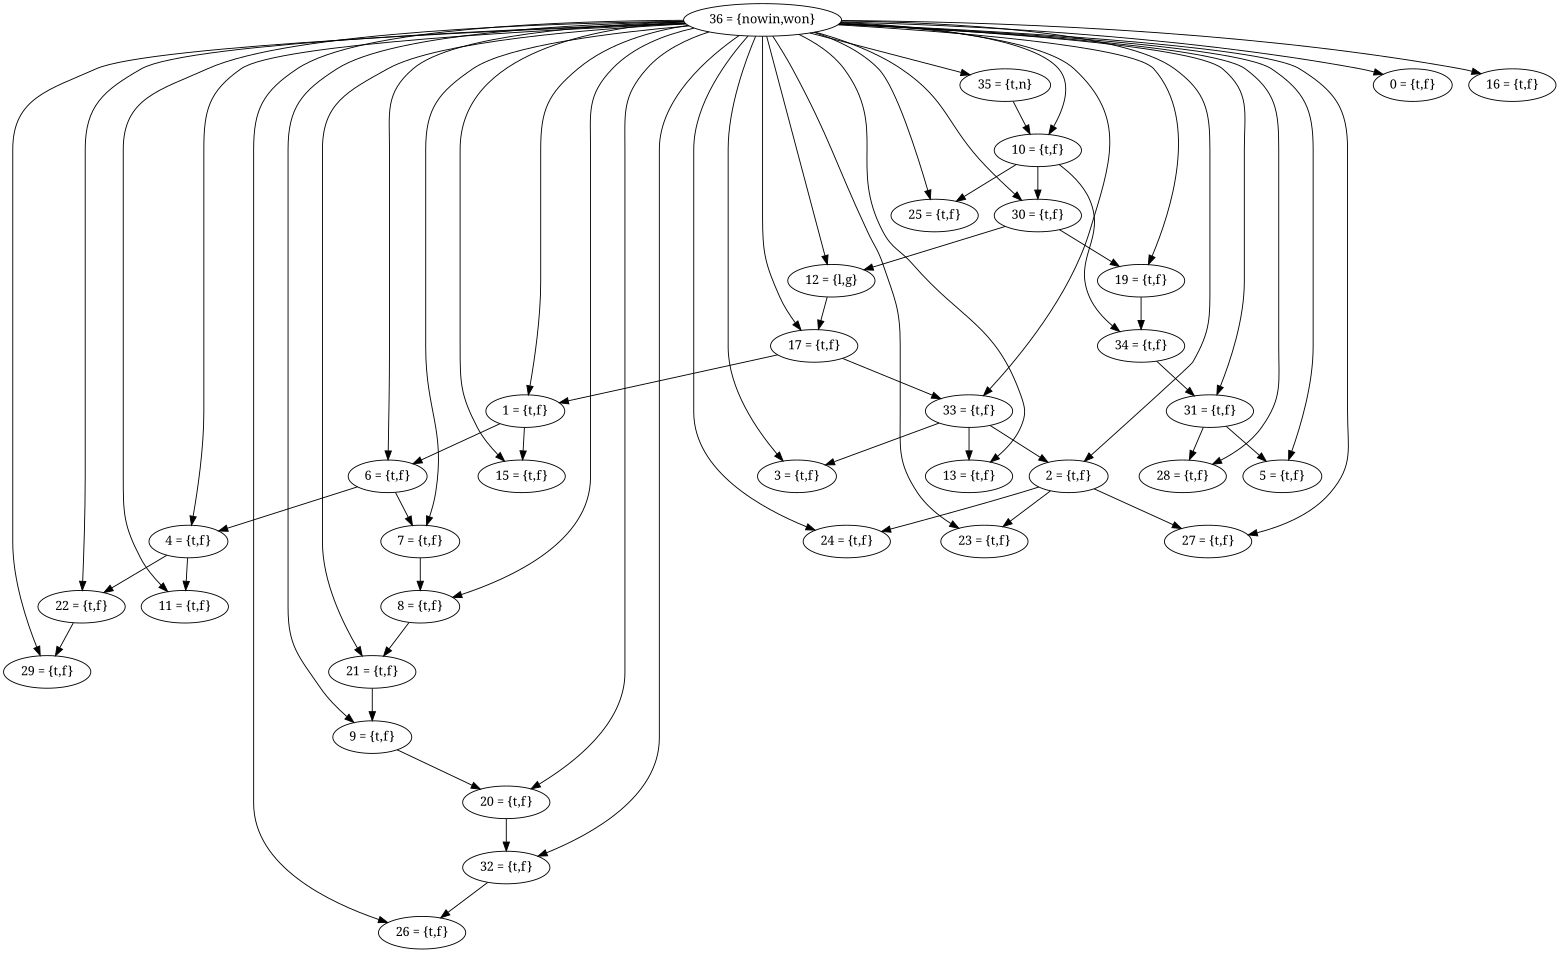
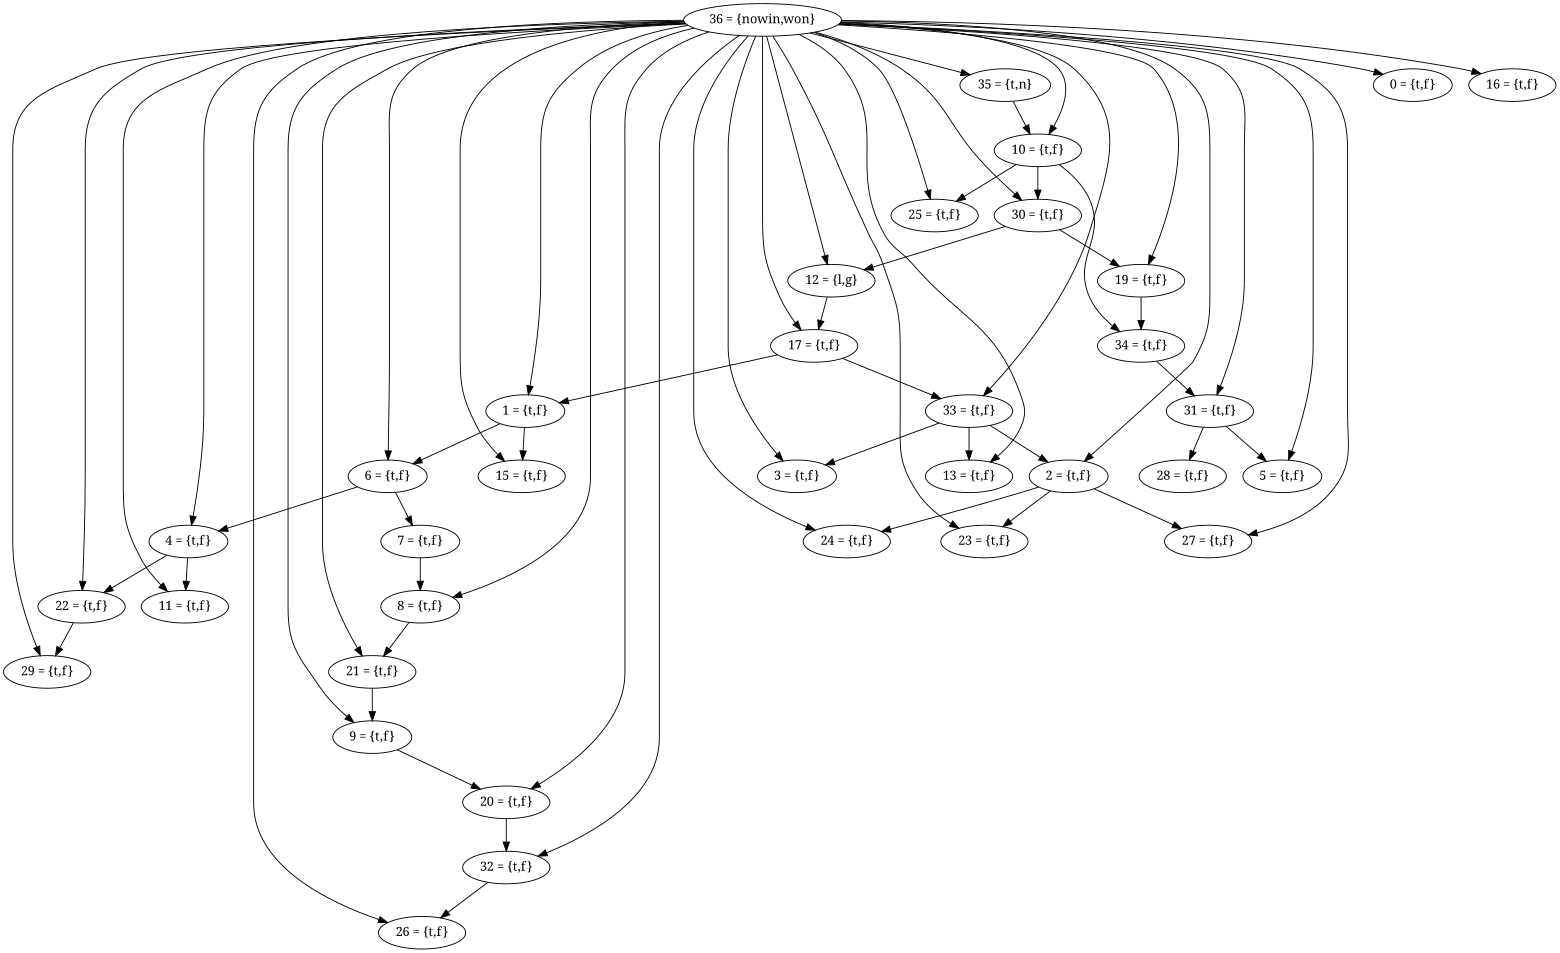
edge "36 = {nowin,won}" -> "28 = {t,f}": removed
edge "36 = {nowin,won}" -> "7 = {t,f}": removed
